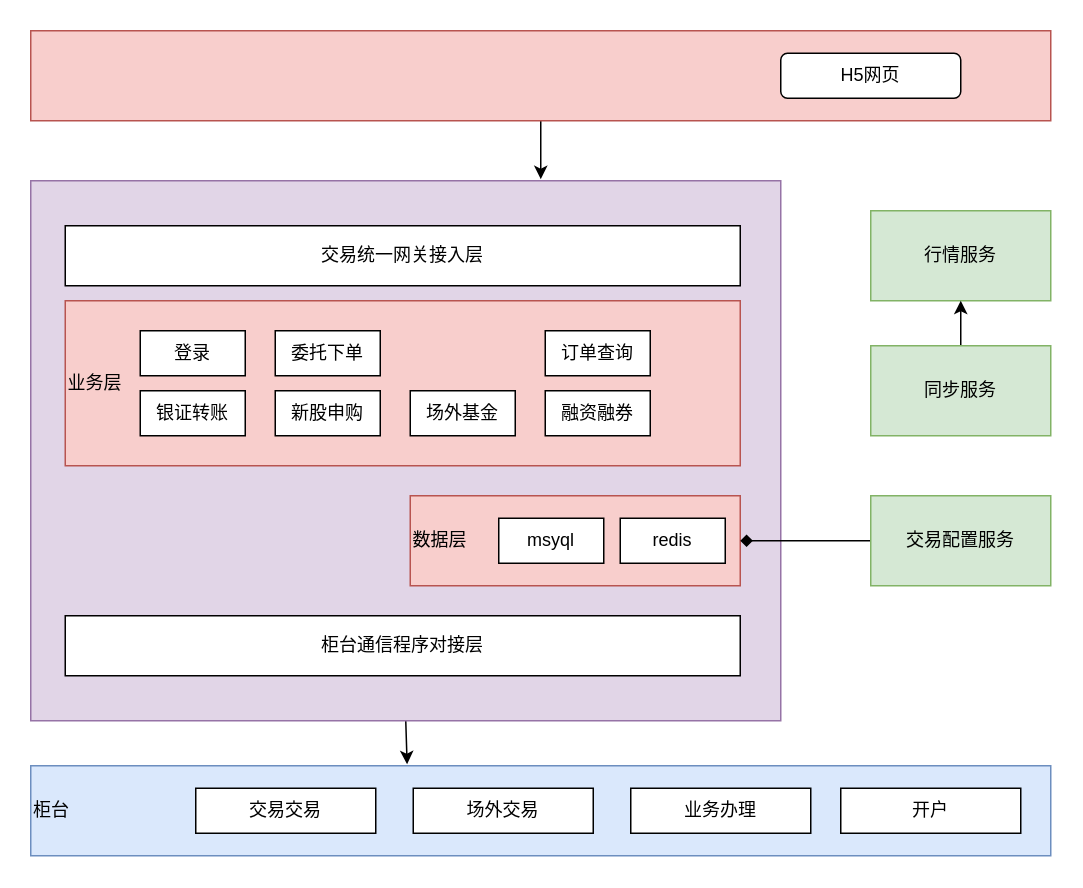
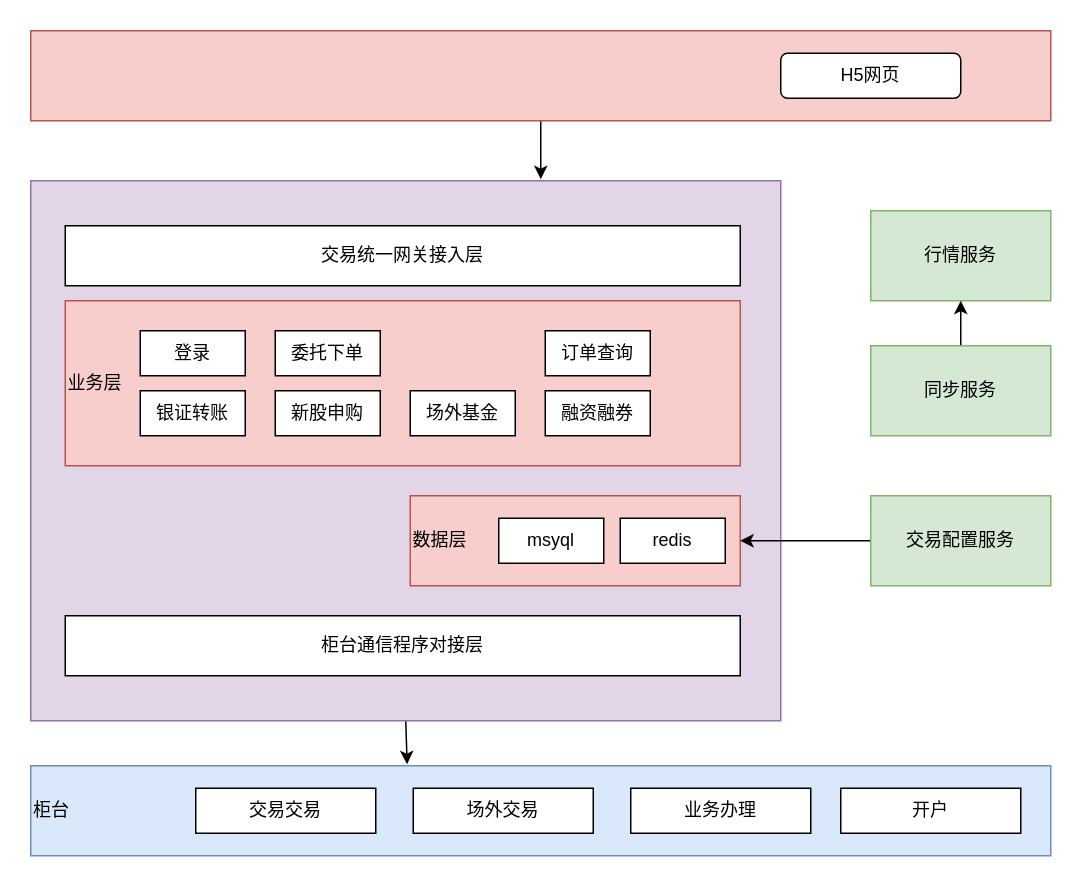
edge "交易配置服务" -> "数据层": arrowhead diamond -> classic
